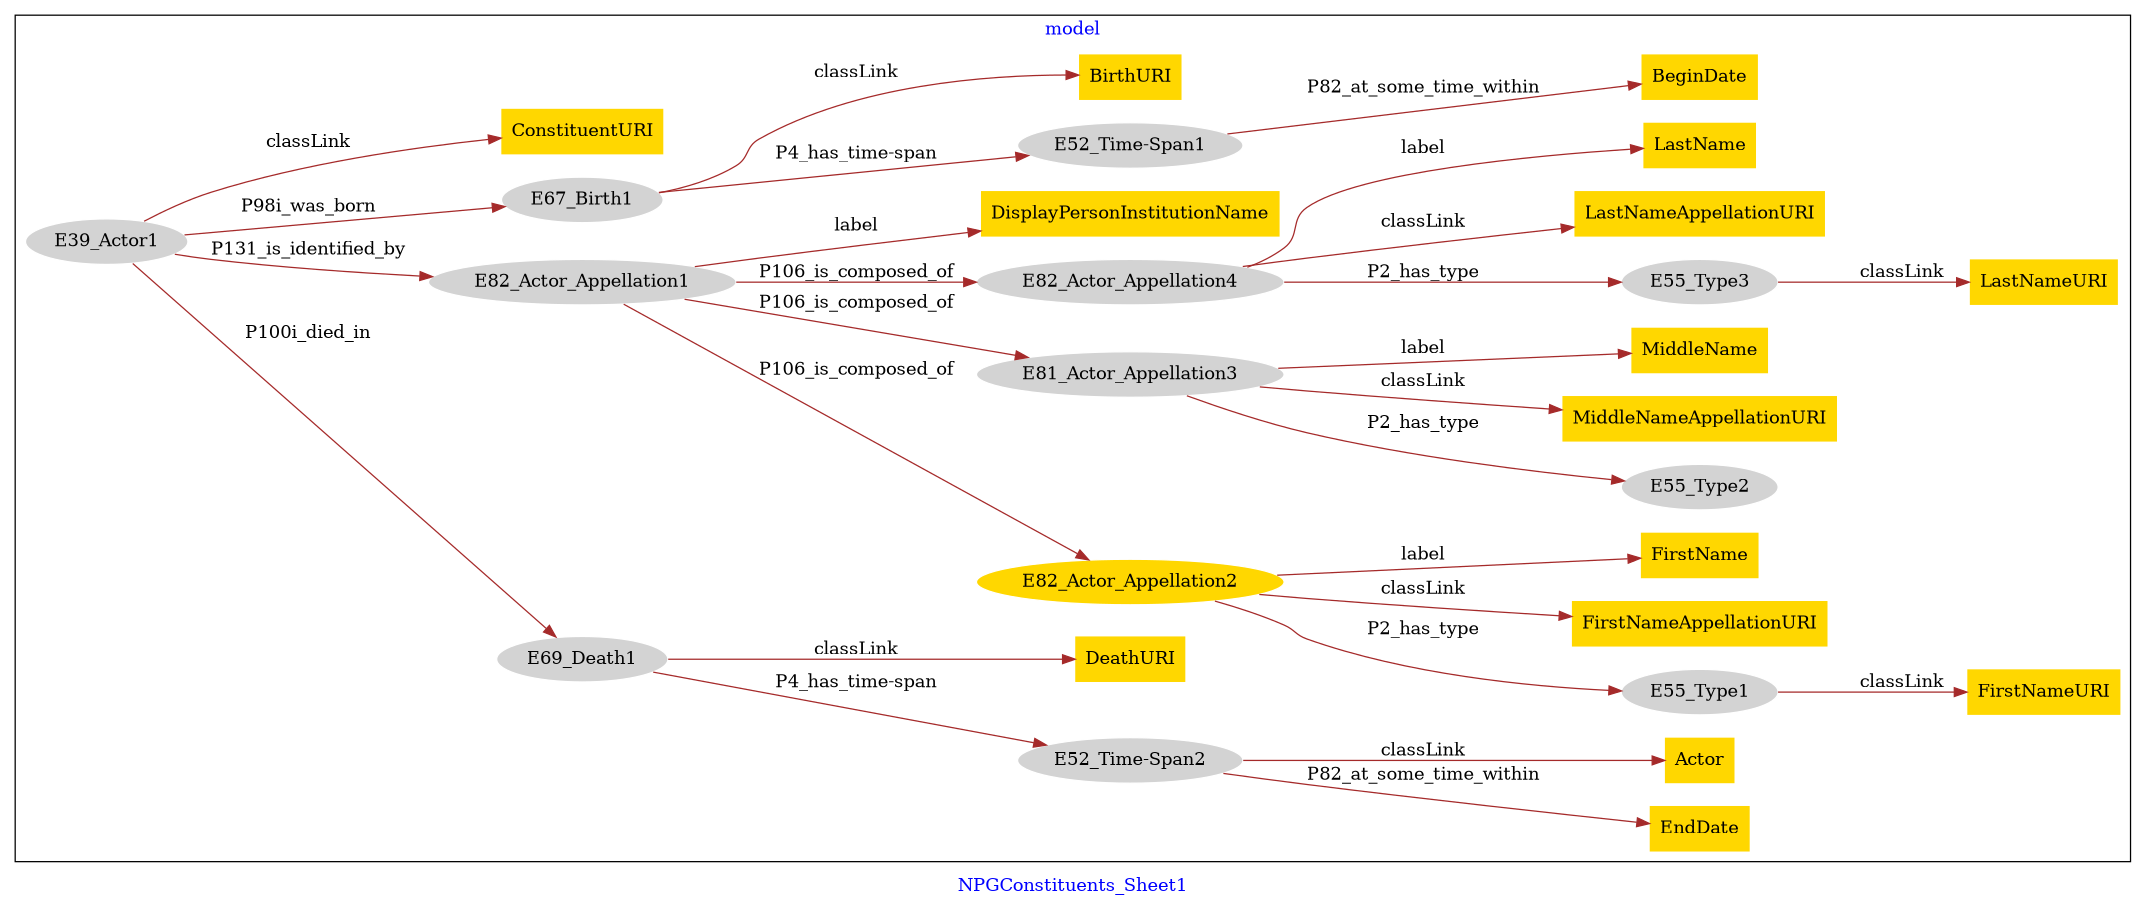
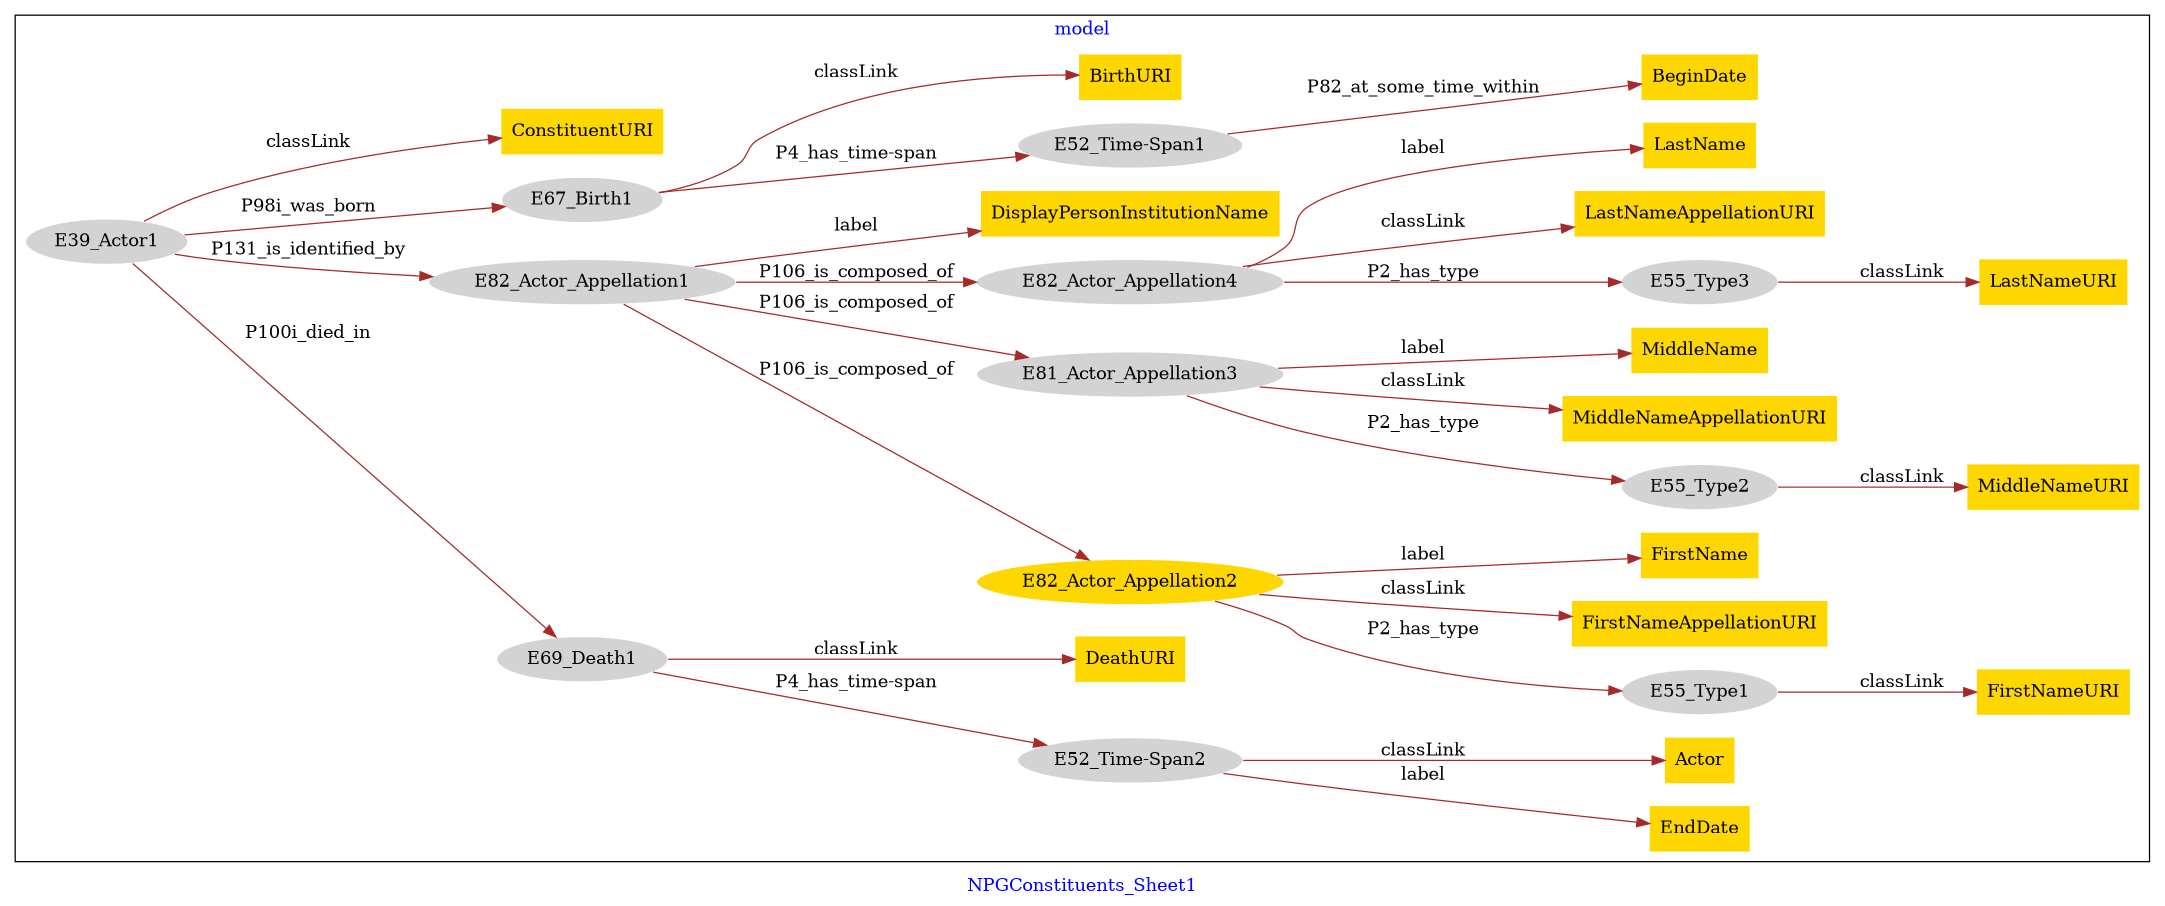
node "MiddleNameURI": added
edge "E52_Time-Span2" -> "EndDate": label "P82_at_some_time_within" -> "label"
